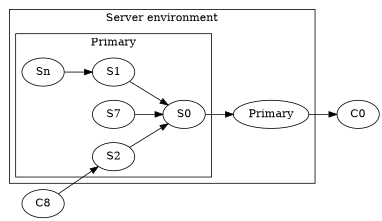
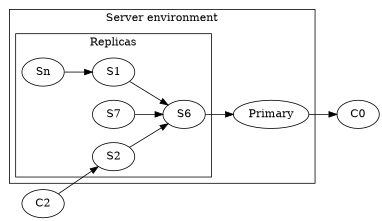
cluster "Primary": label "Primary" -> "Replicas"
node "S0": label "S0" -> "S6"
node "C8": label "C8" -> "C2"
